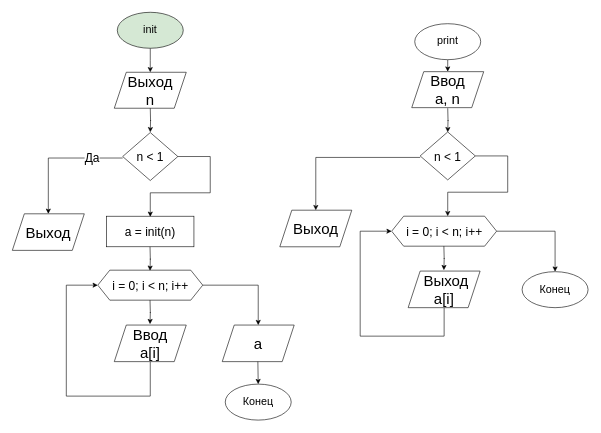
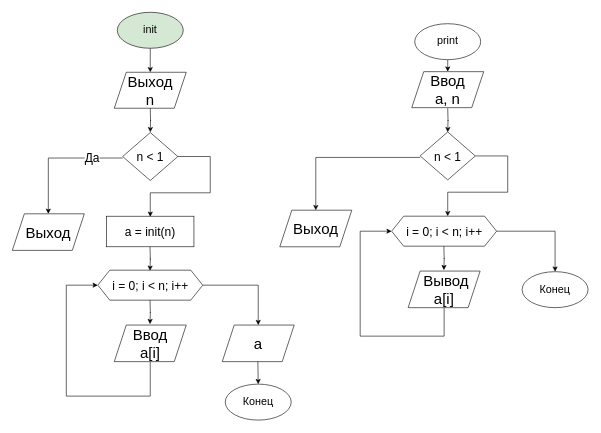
node "Выход a[i]": label "Выход a[i]" -> "Вывод a[i]"
